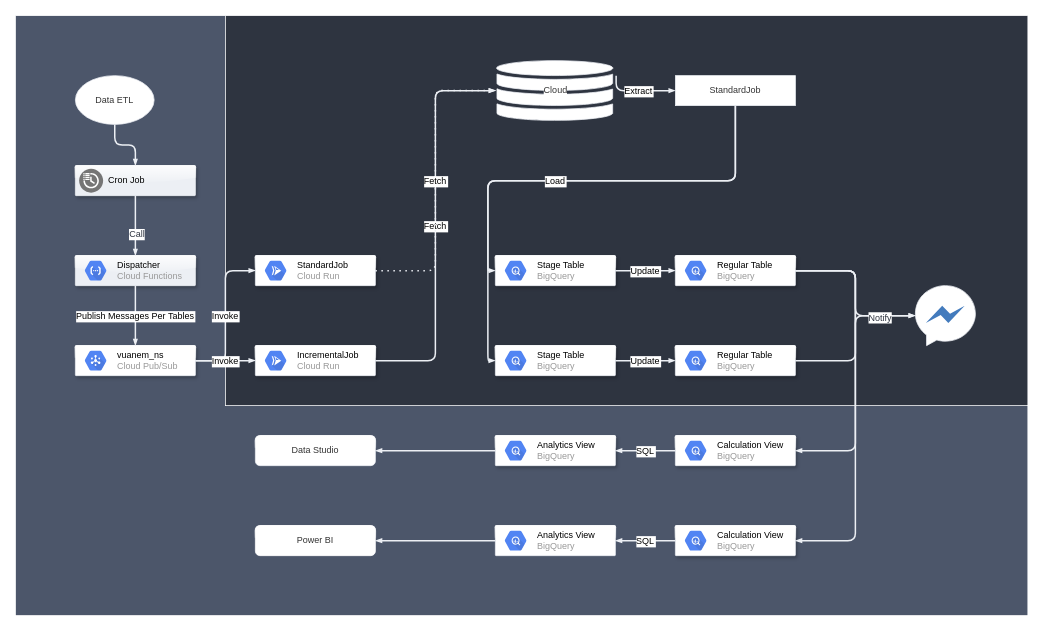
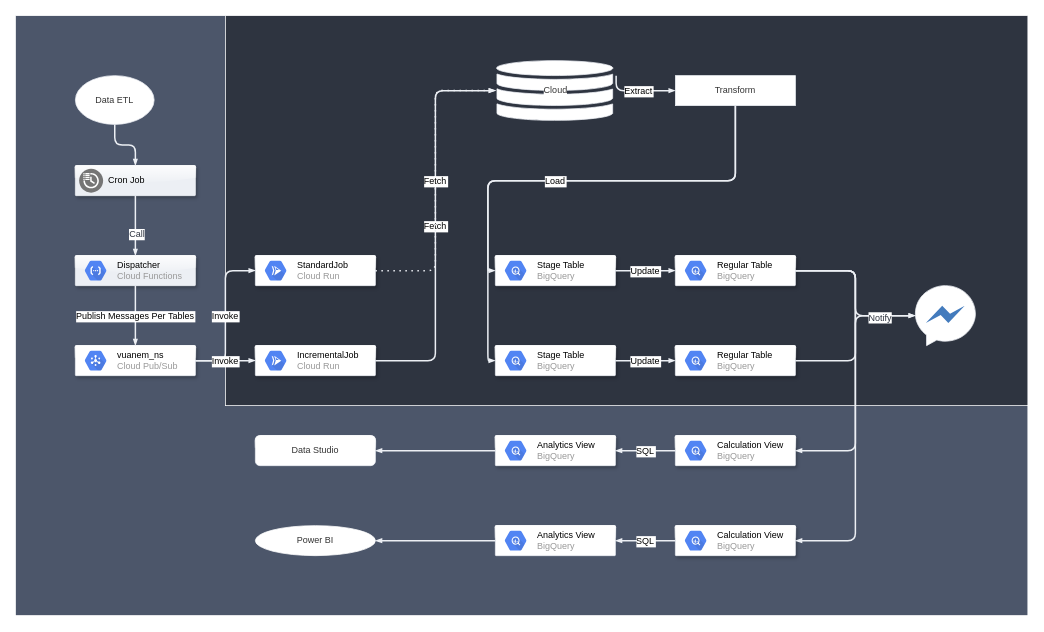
node "StandardJob": label "StandardJob" -> "Transform"
node "Power BI": shape rounded rectangle -> ellipse
